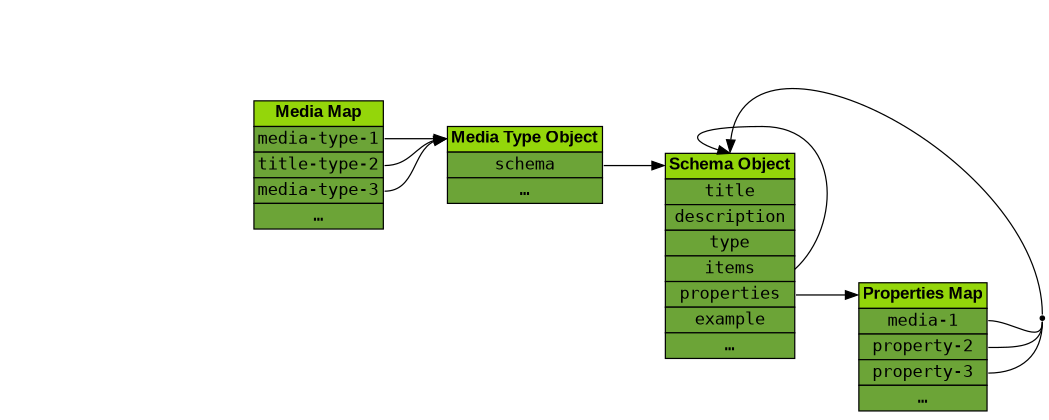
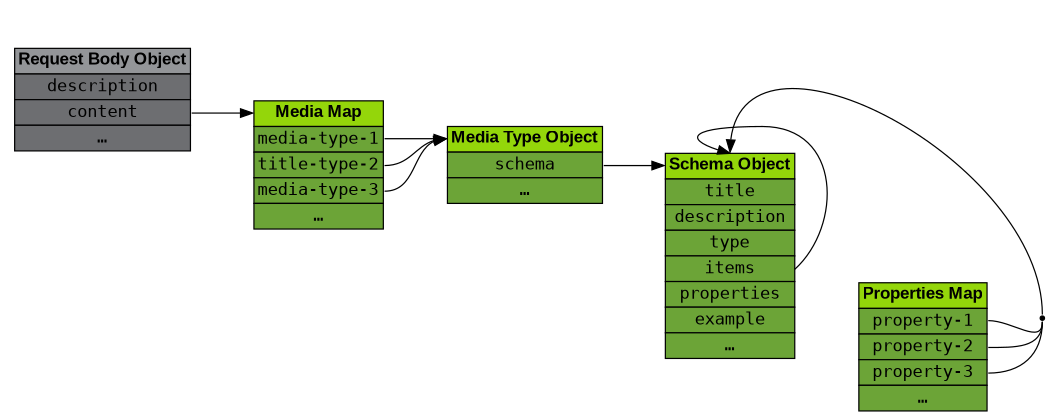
node "Request Body Object": added
edge "Schema Object" -> "Properties Map": removed
node "Properties Map": text "media-1" -> "property-1"
